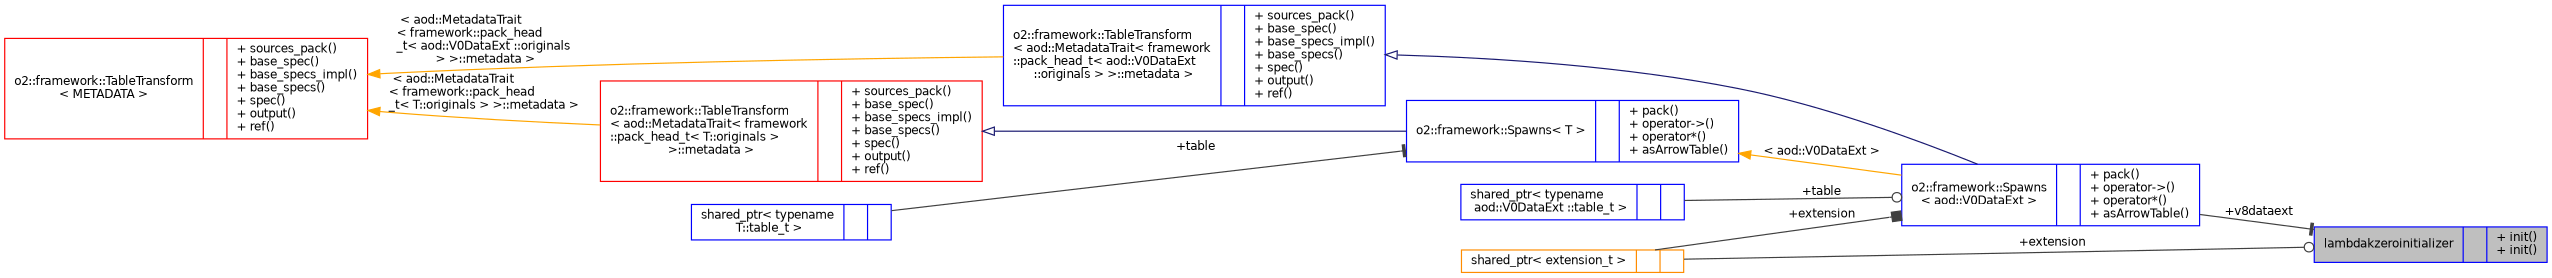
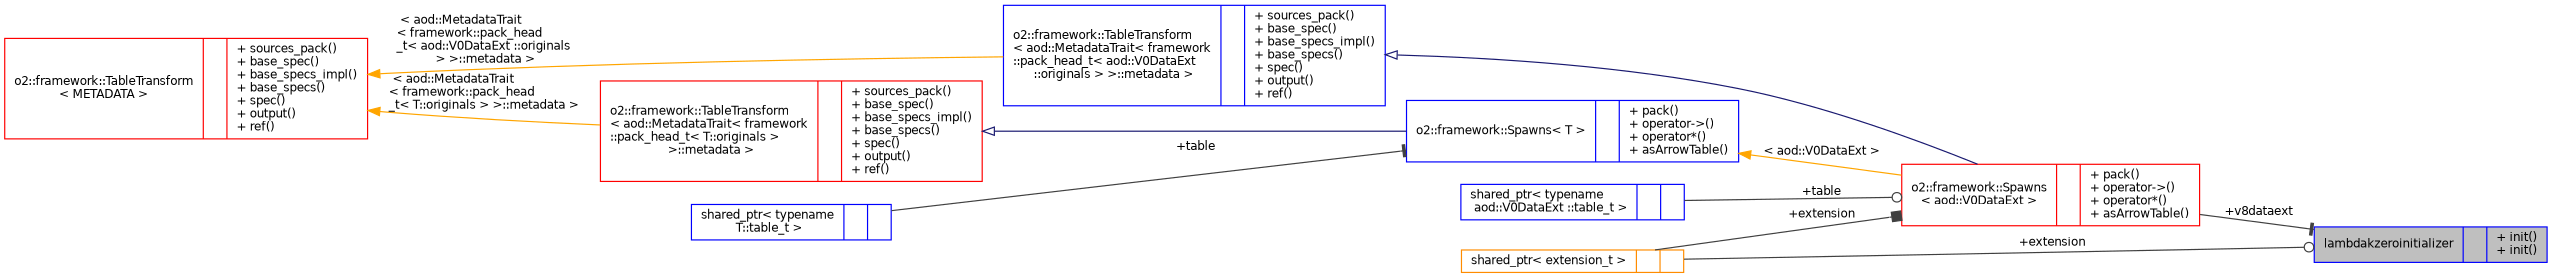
node "o2::framework::Spawns": color blue -> red
